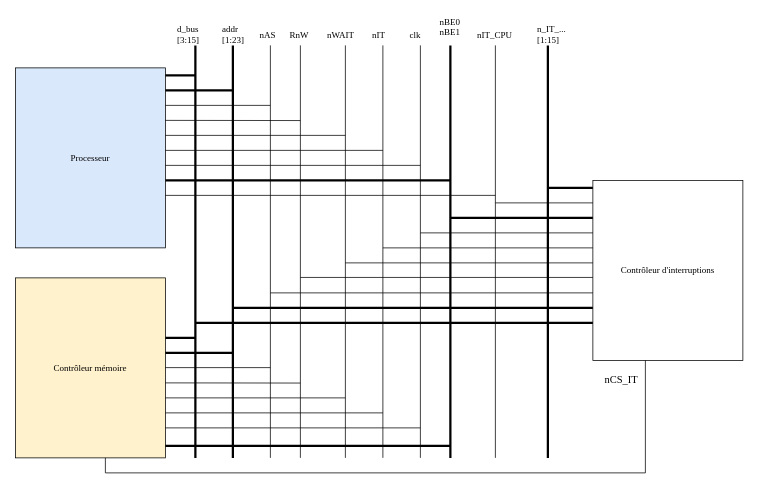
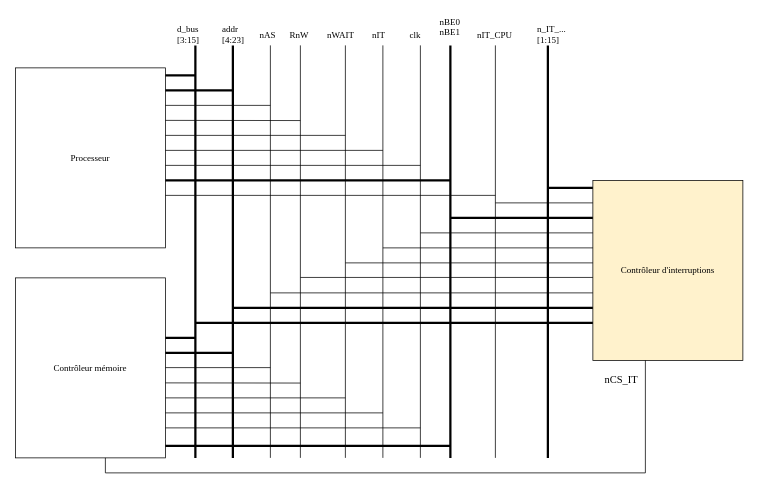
node "addr [1:23]": label "addr [1:23]" -> "addr [4:23]"
node "Processeur": fillcolor #dae8fc -> #ffffff
node "Contrôleur d'interruptions": fillcolor #ffffff -> #fff2cc
node "Contrôleur mémoire": fillcolor #fff2cc -> #ffffff
